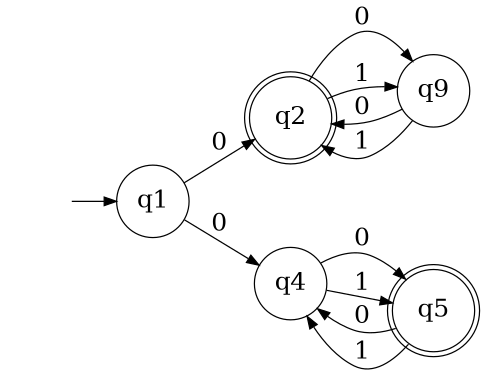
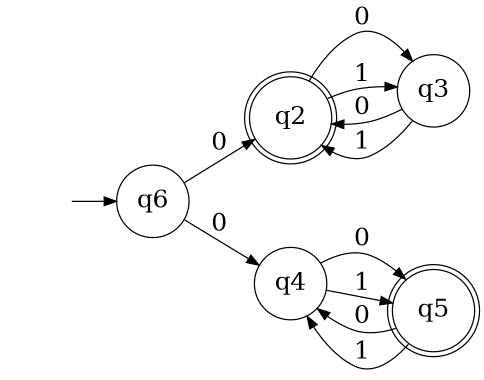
node "q9": label "q9" -> "q3"
node "q1": label "q1" -> "q6"
